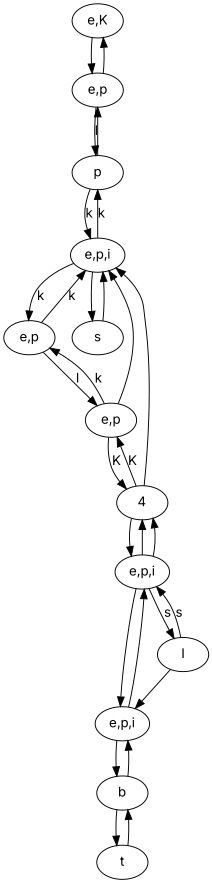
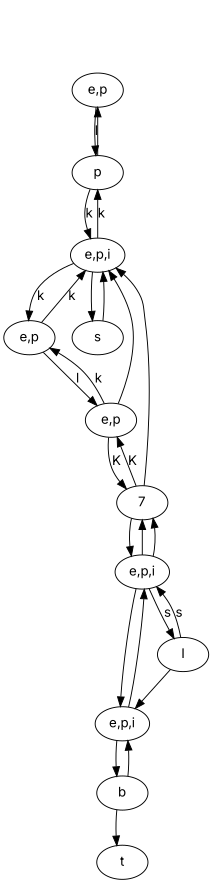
node "e,K": removed
node "4": label "4" -> "7"
edge "t" -> "b": removed
